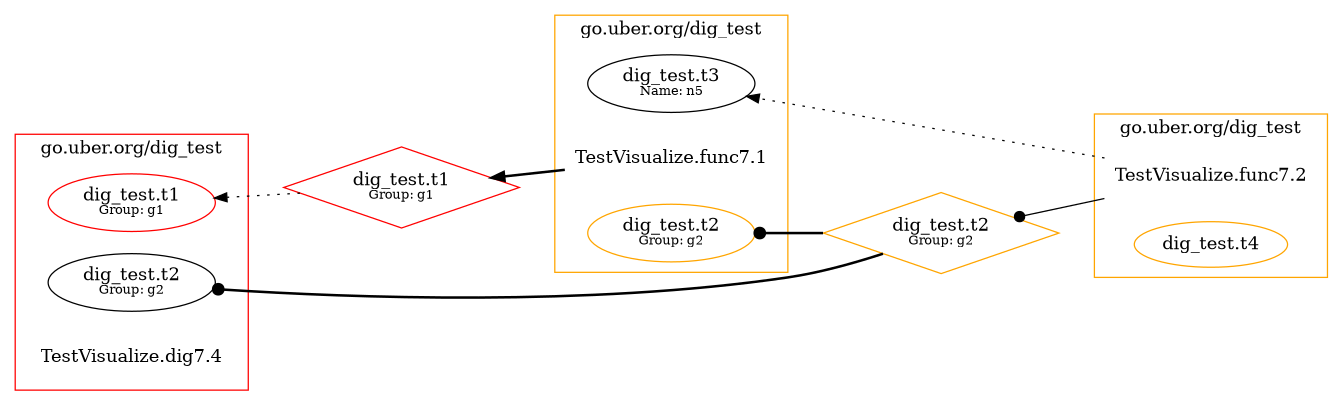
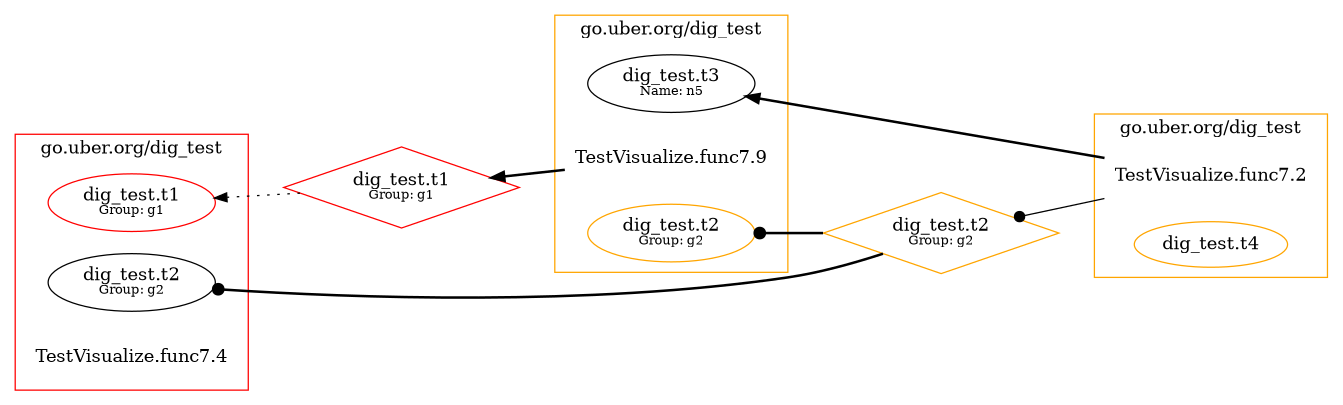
edge "TestVisualize.func7.2" -> "dig_test.t3": style dotted -> bold
node "TestVisualize.func7.1": label "TestVisualize.func7.1" -> "TestVisualize.func7.9"
node "TestVisualize.dig7.4": label "TestVisualize.dig7.4" -> "TestVisualize.func7.4"
